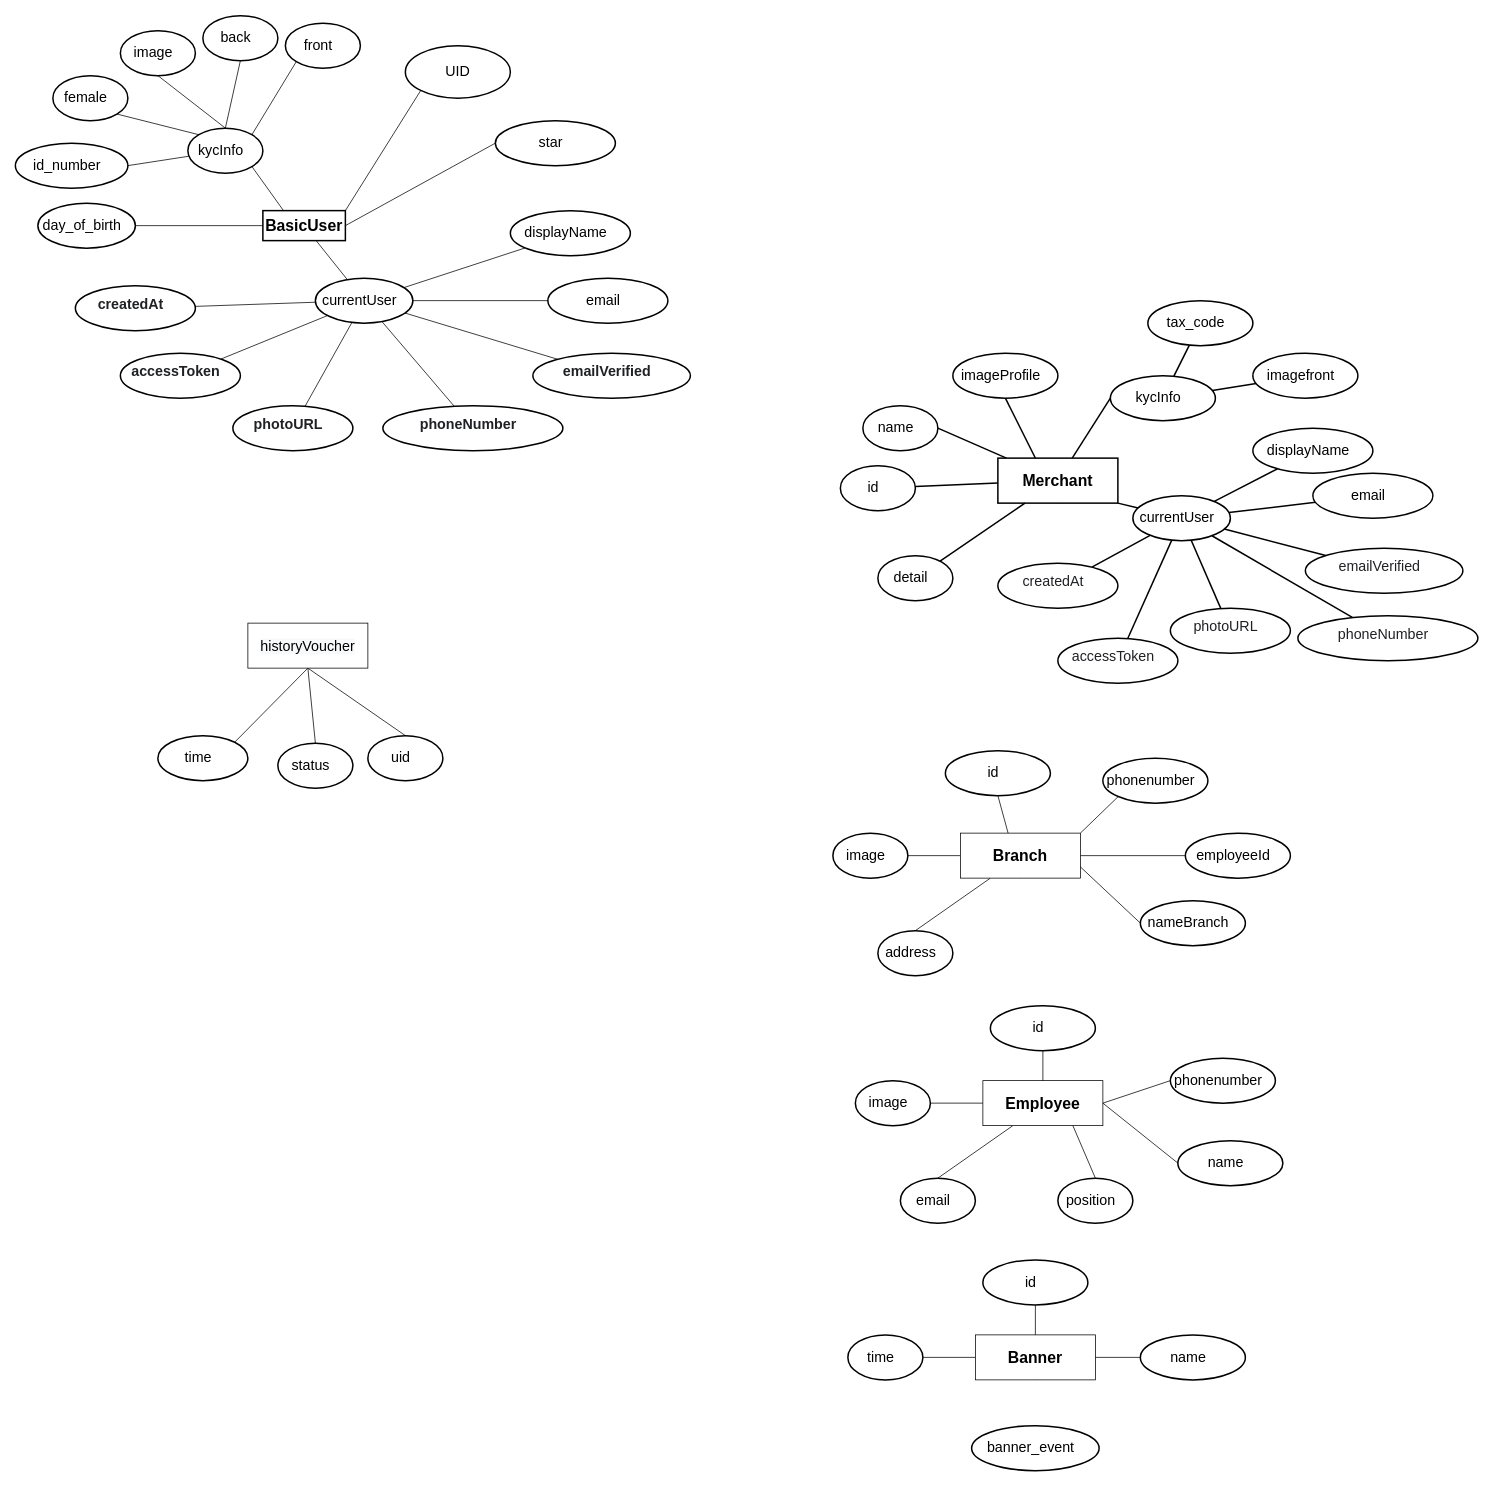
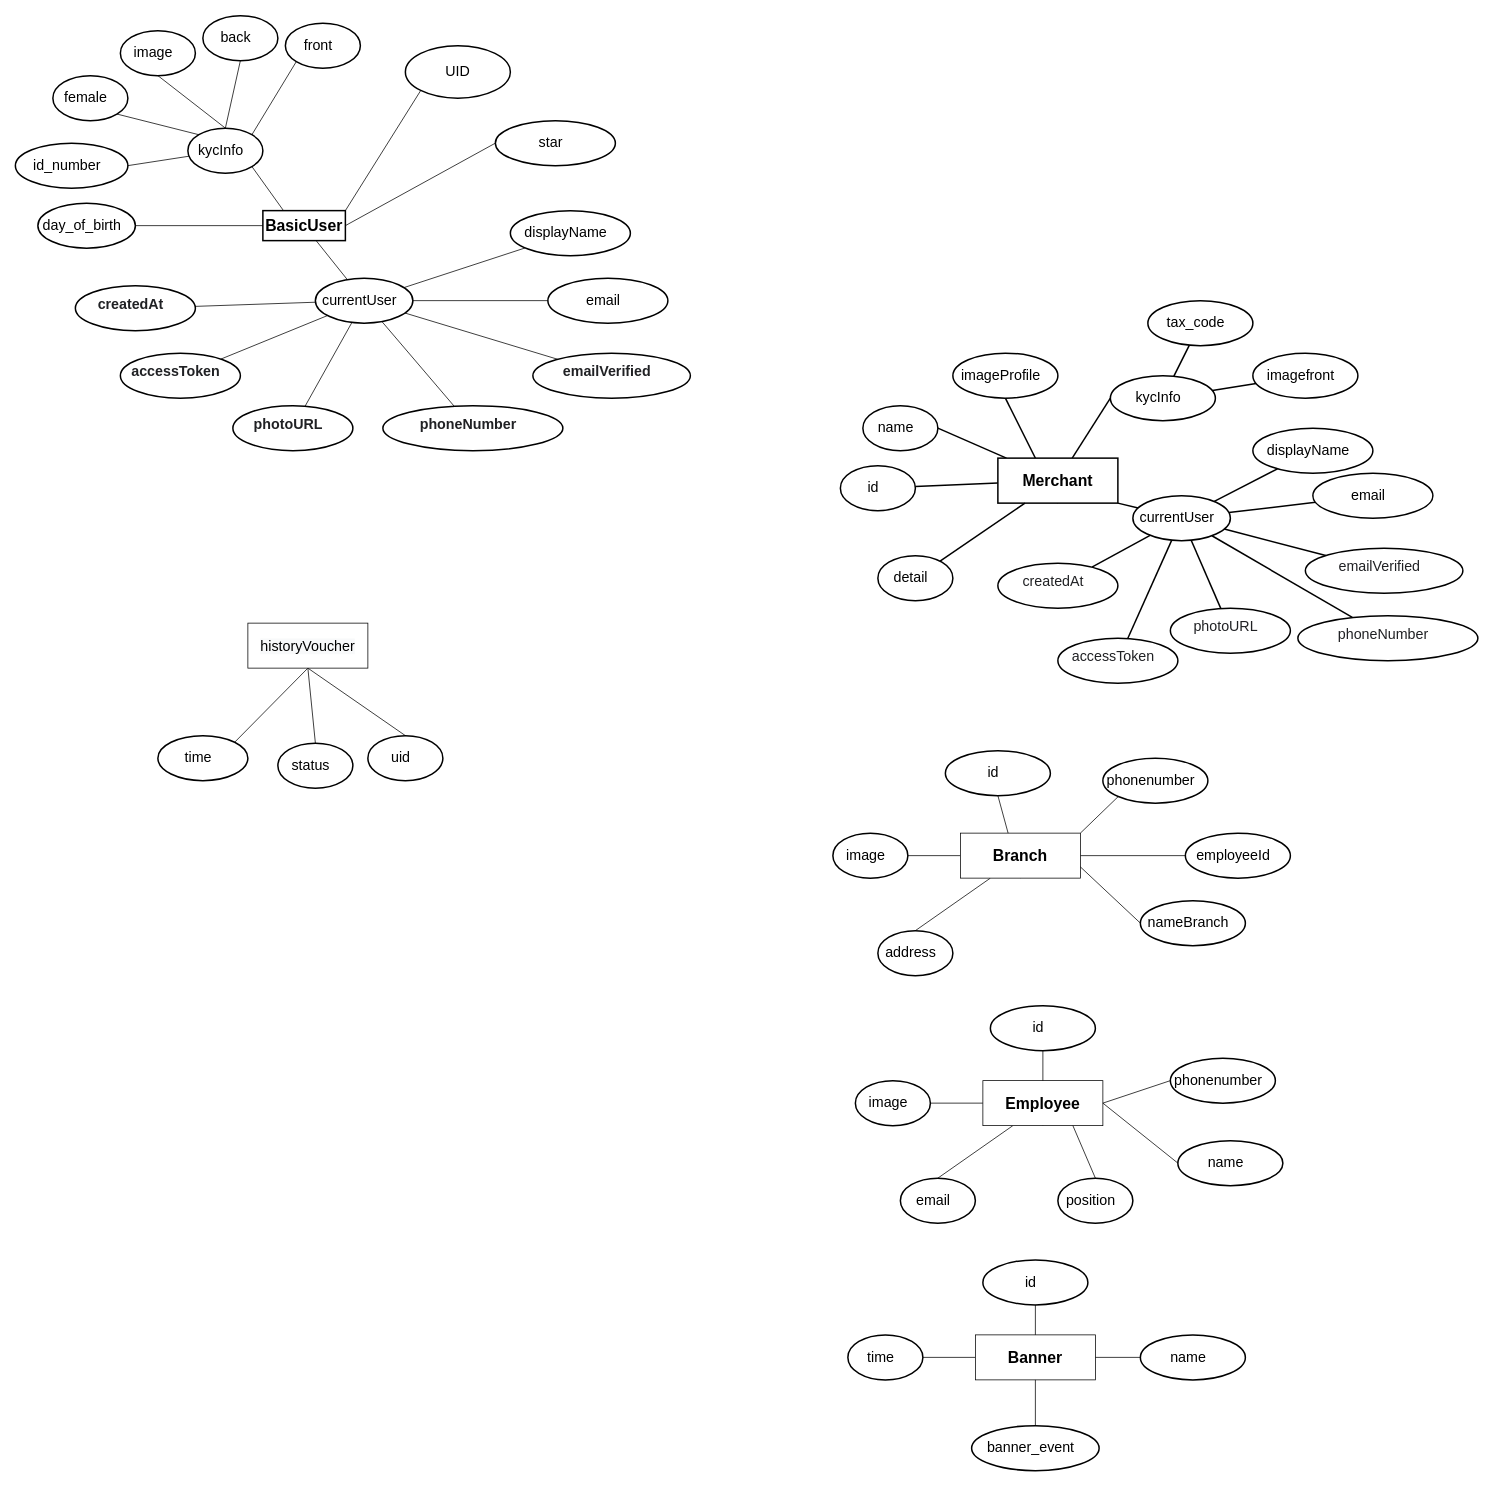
edge "Banner" -- "banner_event": added
